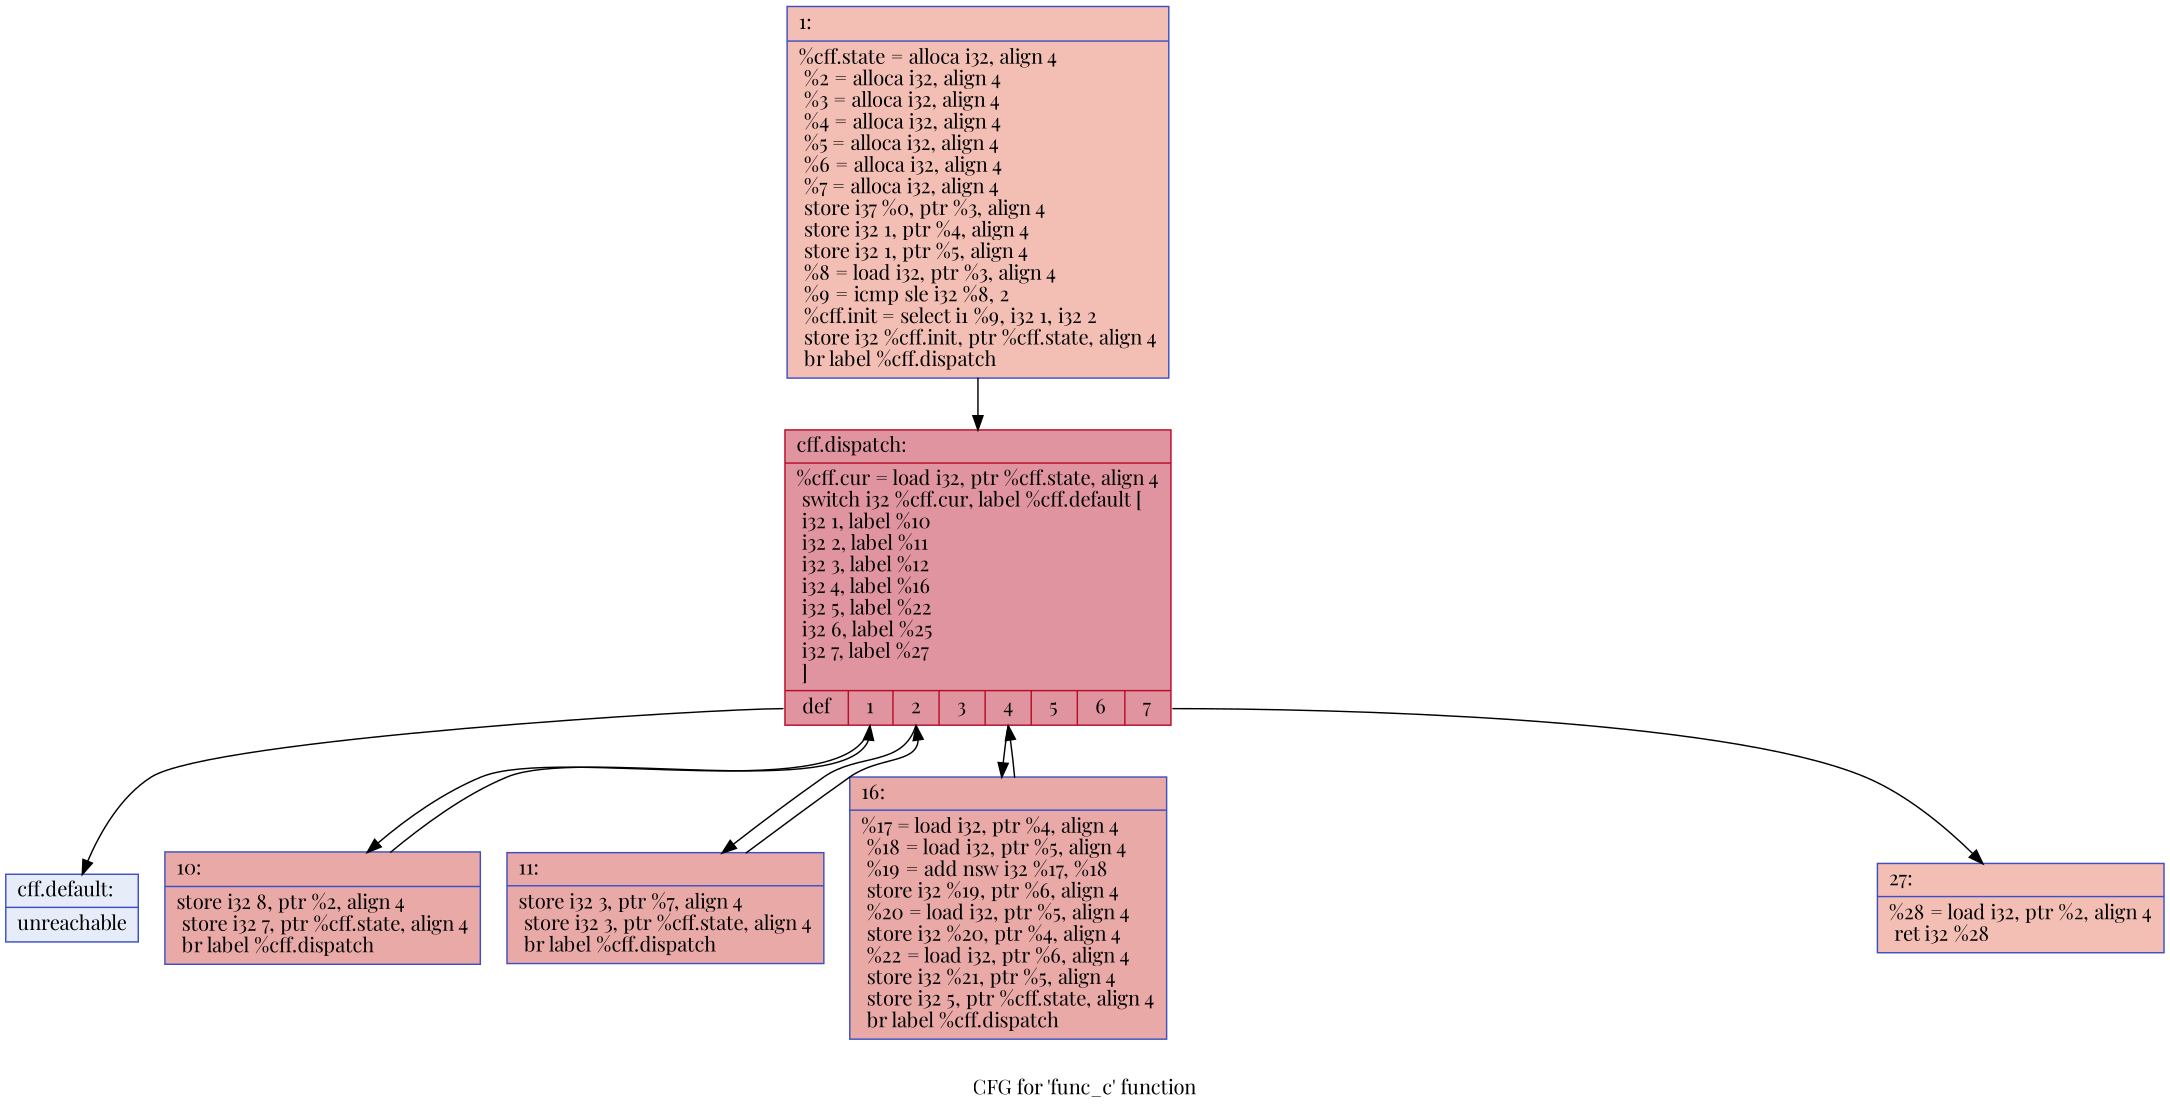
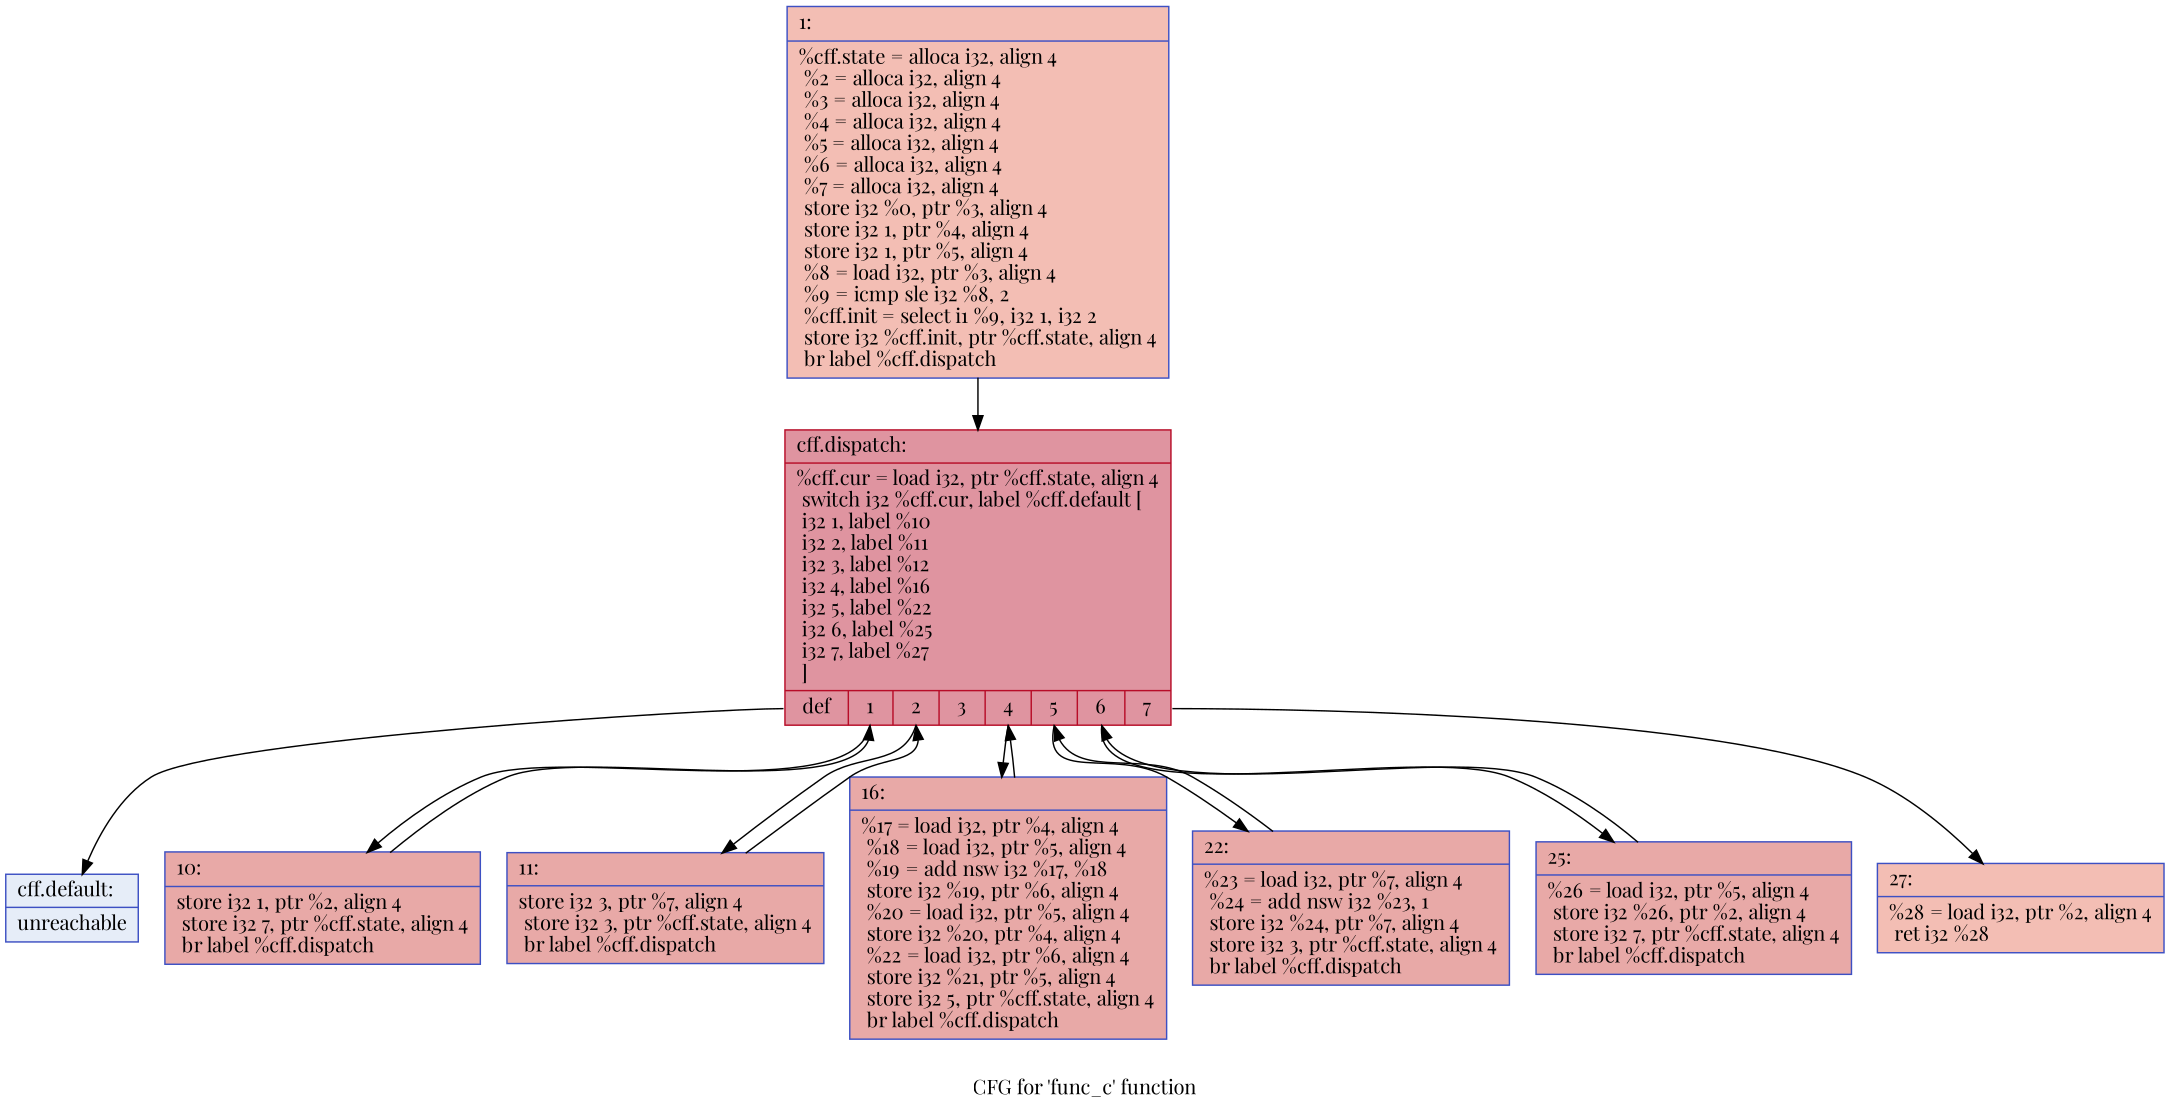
node "1:": text "store i37 %0, ptr %3, align 4" -> "store i32 %0, ptr %3, align 4"
node "10:": text "store i32 8, ptr %2, align 4" -> "store i32 1, ptr %2, align 4"
node "22:": added
node "25:": added
